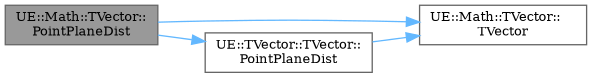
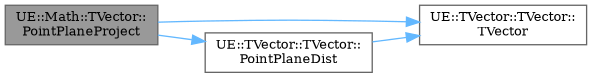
node "UE::Math::TVector:: PointPlaneDist": label "UE::Math::TVector:: PointPlaneDist" -> "UE::Math::TVector:: PointPlaneProject"
node "UE::Math::TVector:: TVector": label "UE::Math::TVector:: TVector" -> "UE::TVector::TVector:: TVector"
